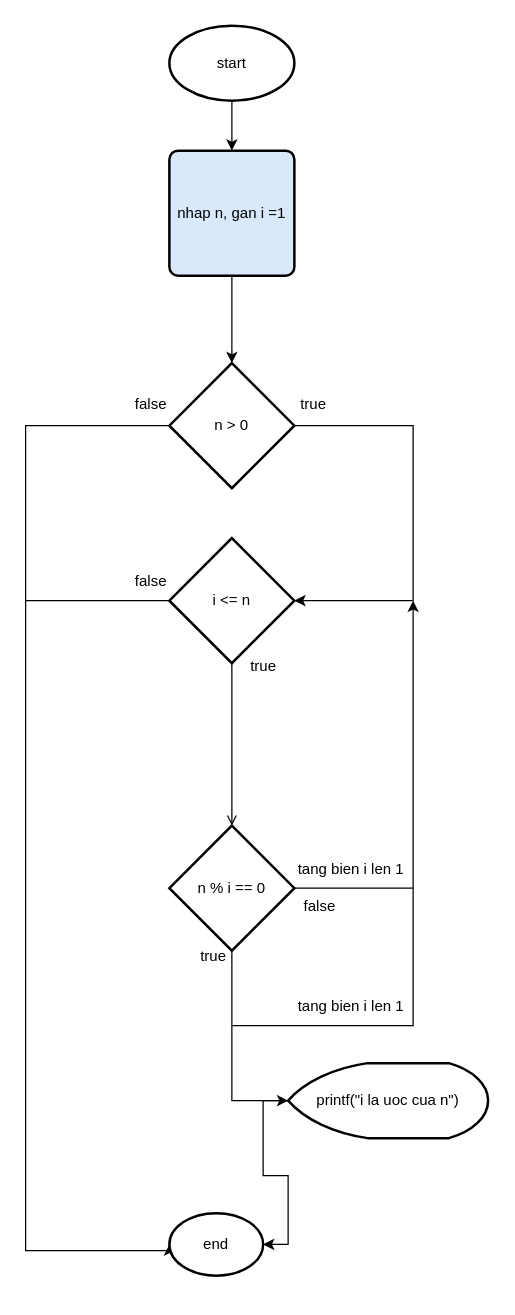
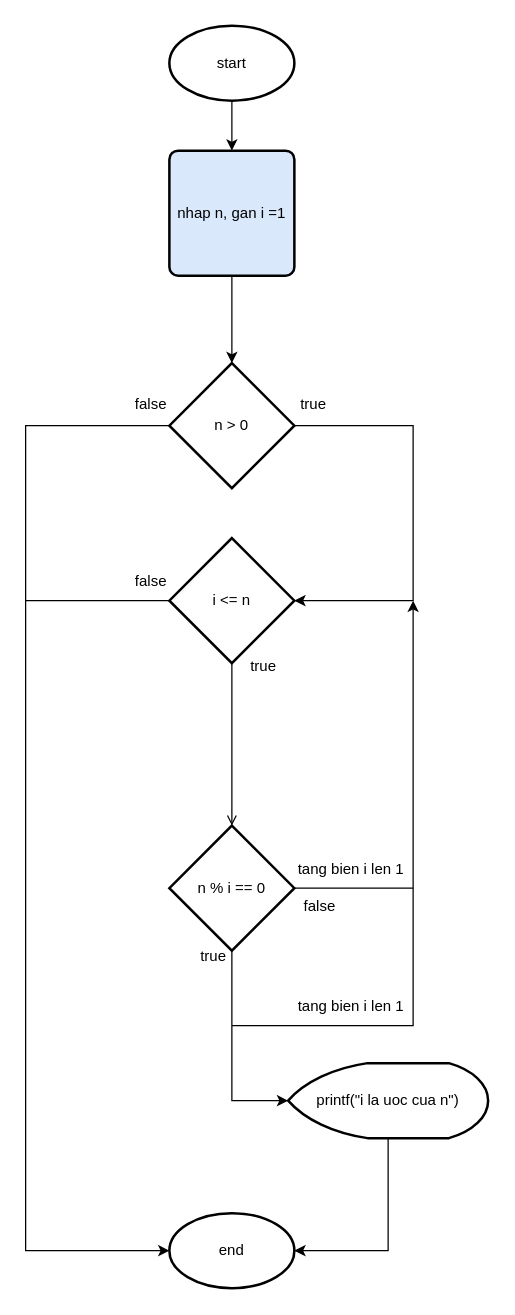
node "end": size 94x63 -> 125x75
